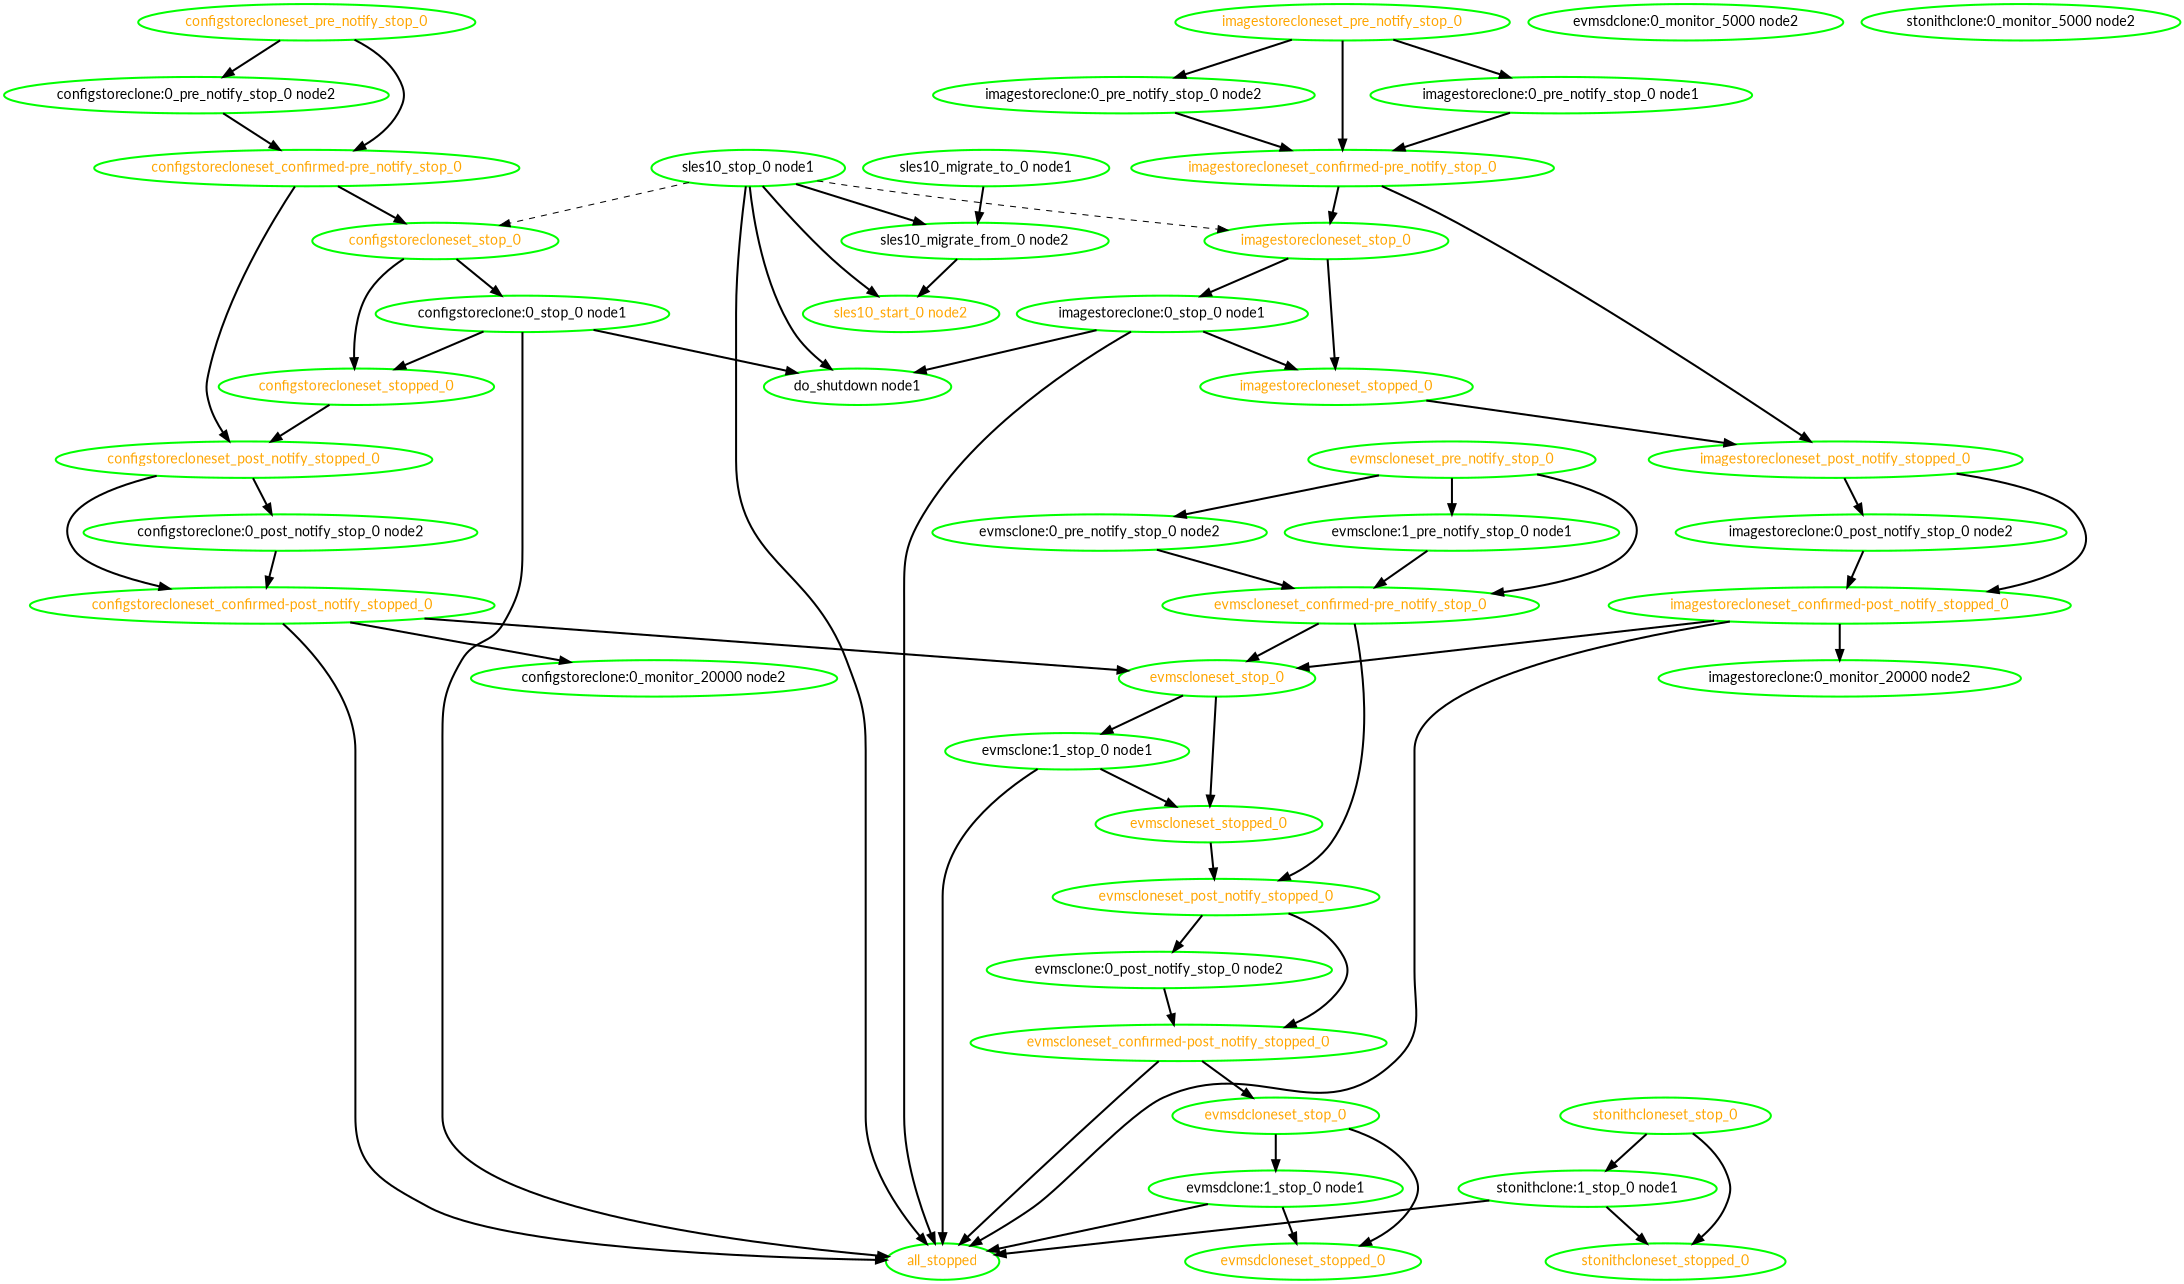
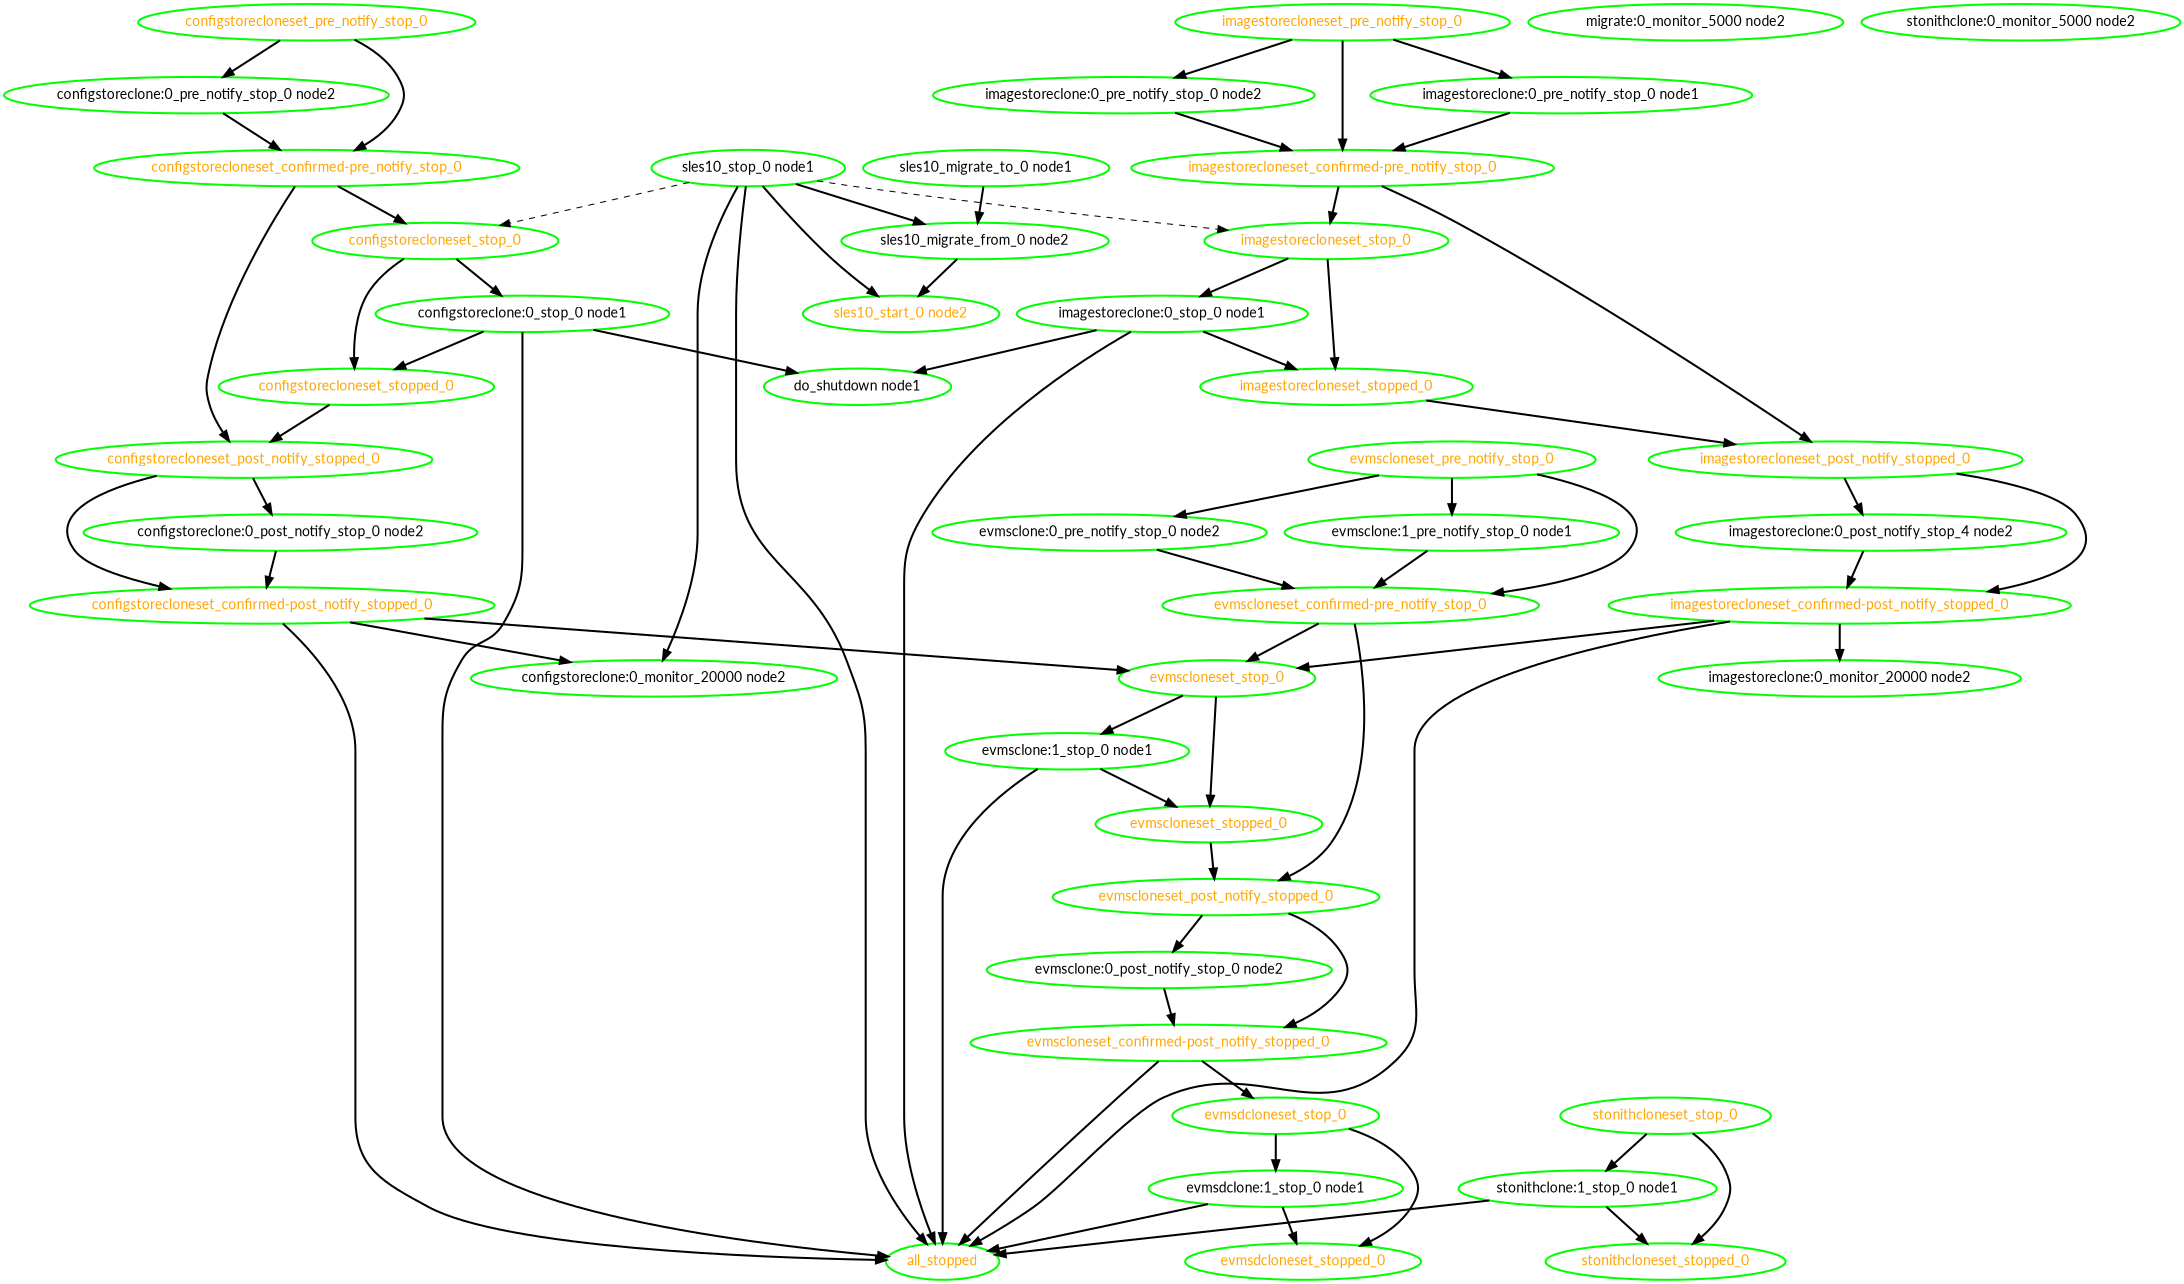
node "evmsdclone:0_monitor_5000 node2": label "evmsdclone:0_monitor_5000 node2" -> "migrate:0_monitor_5000 node2"
edge "sles10_stop_0 node1" -> "do_shutdown node1": now "sles10_stop_0 node1" -> "configstoreclone:0_monitor_20000 node2"
node "imagestoreclone:0_post_notify_stop_0 node2": label "imagestoreclone:0_post_notify_stop_0 node2" -> "imagestoreclone:0_post_notify_stop_4 node2"
